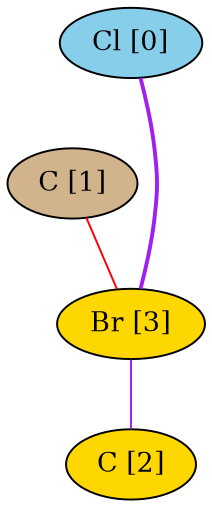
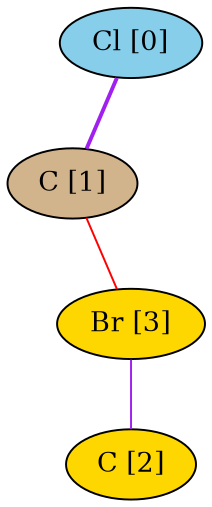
edge "Cl [0]" -- "Br [3]": now "Cl [0]" -- "C [1]"
